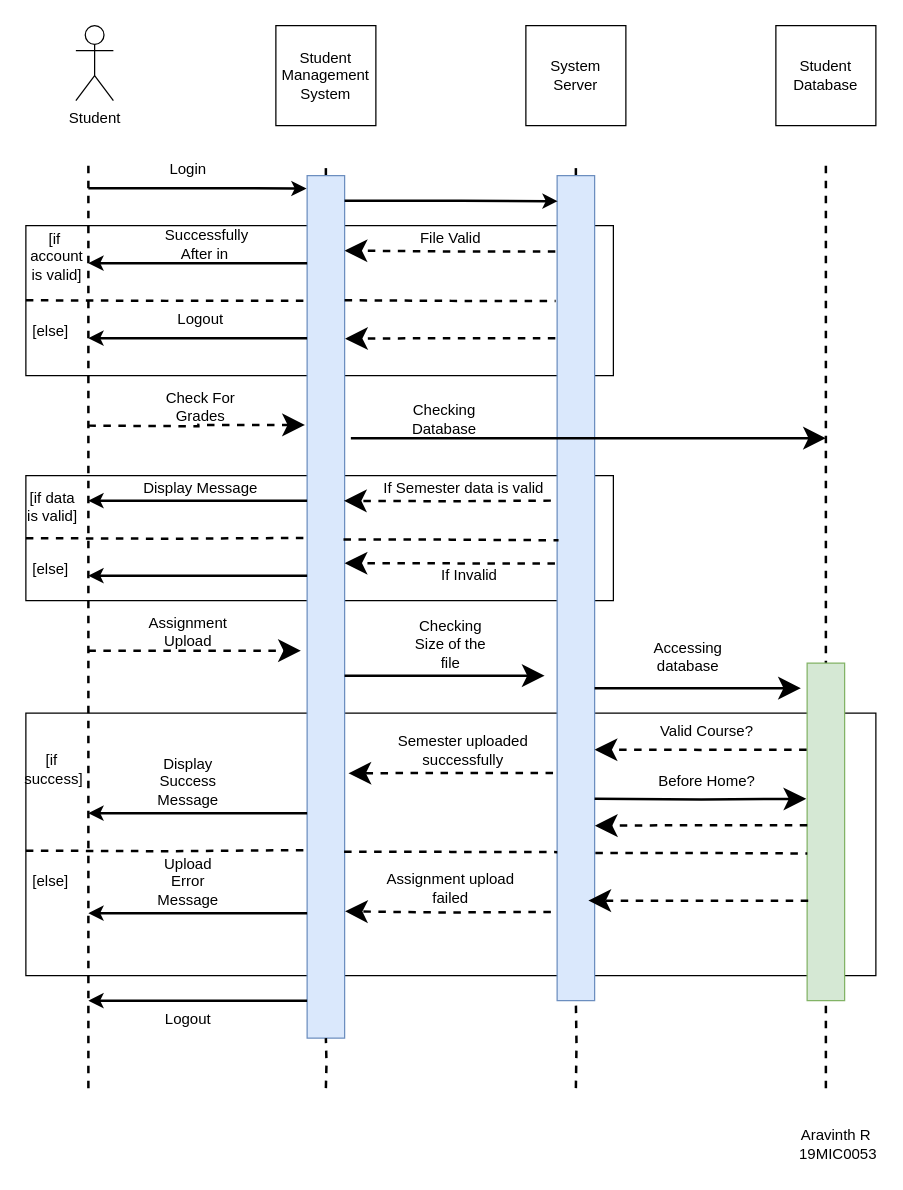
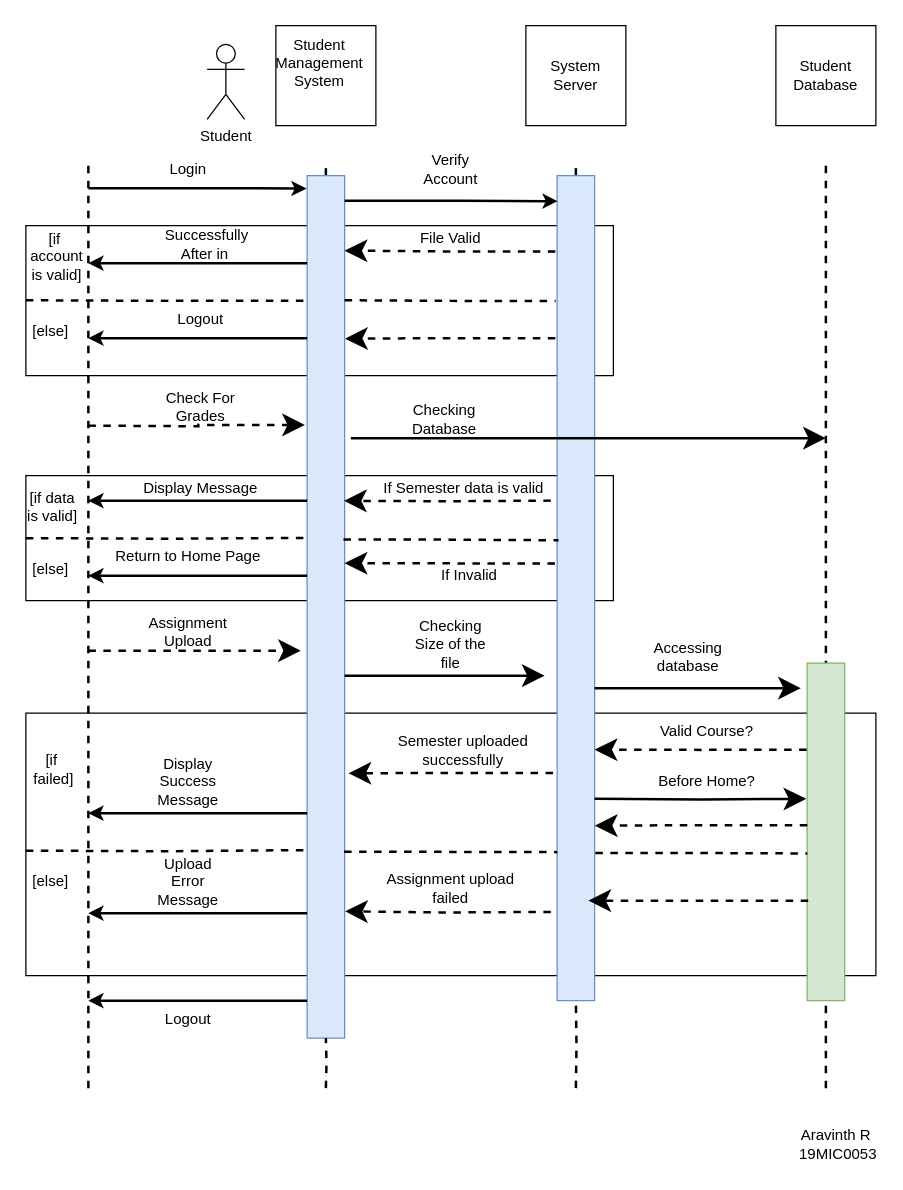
node "Student": moved (94, 63) -> (226, 82)
node "Student Management System": moved (326, 76) -> (319, 63)
node "Verify Account": added
node "Return to Home Page": added
node "[if success]": label "[if success]" -> "[if failed]"
